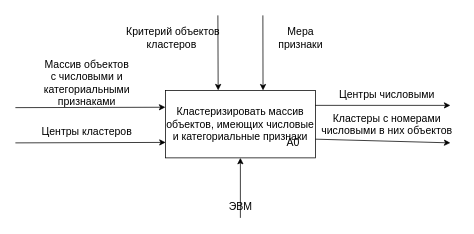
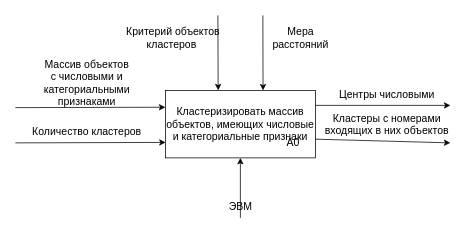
node "Мера признаки": label "Мера признаки" -> "Мера расстояний"
node "Кластеры с номерами числовыми в них объектов": label "Кластеры с номерами числовыми в них объектов" -> "Кластеры с номерами входящих в них объектов"
node "Центры кластеров": label "Центры кластеров" -> "Количество кластеров"
